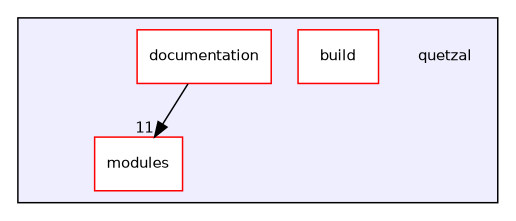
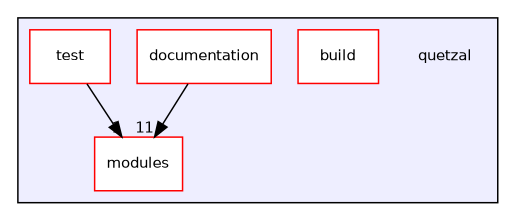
node "test": added
